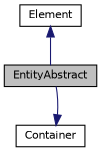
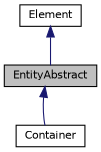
edge "EntityAbstract" -> "Container": reversed
